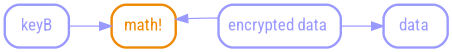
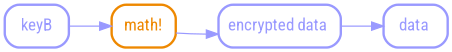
edge "encrypted data" -> "math!": reversed
